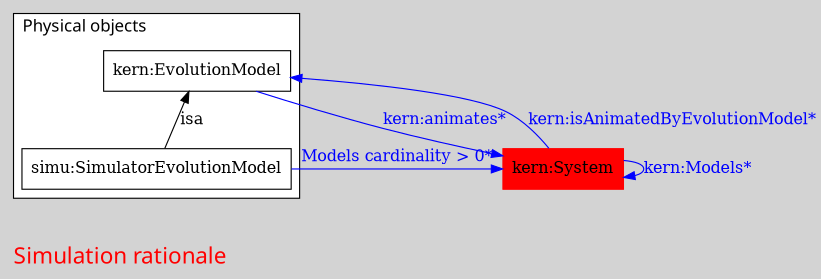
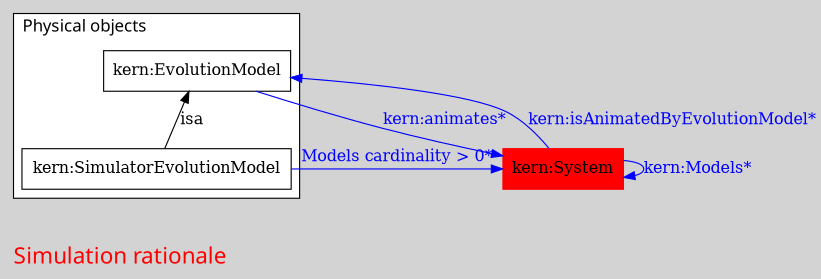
node "simu:SimulatorEvolutionModel": label "simu:SimulatorEvolutionModel" -> "kern:SimulatorEvolutionModel"
